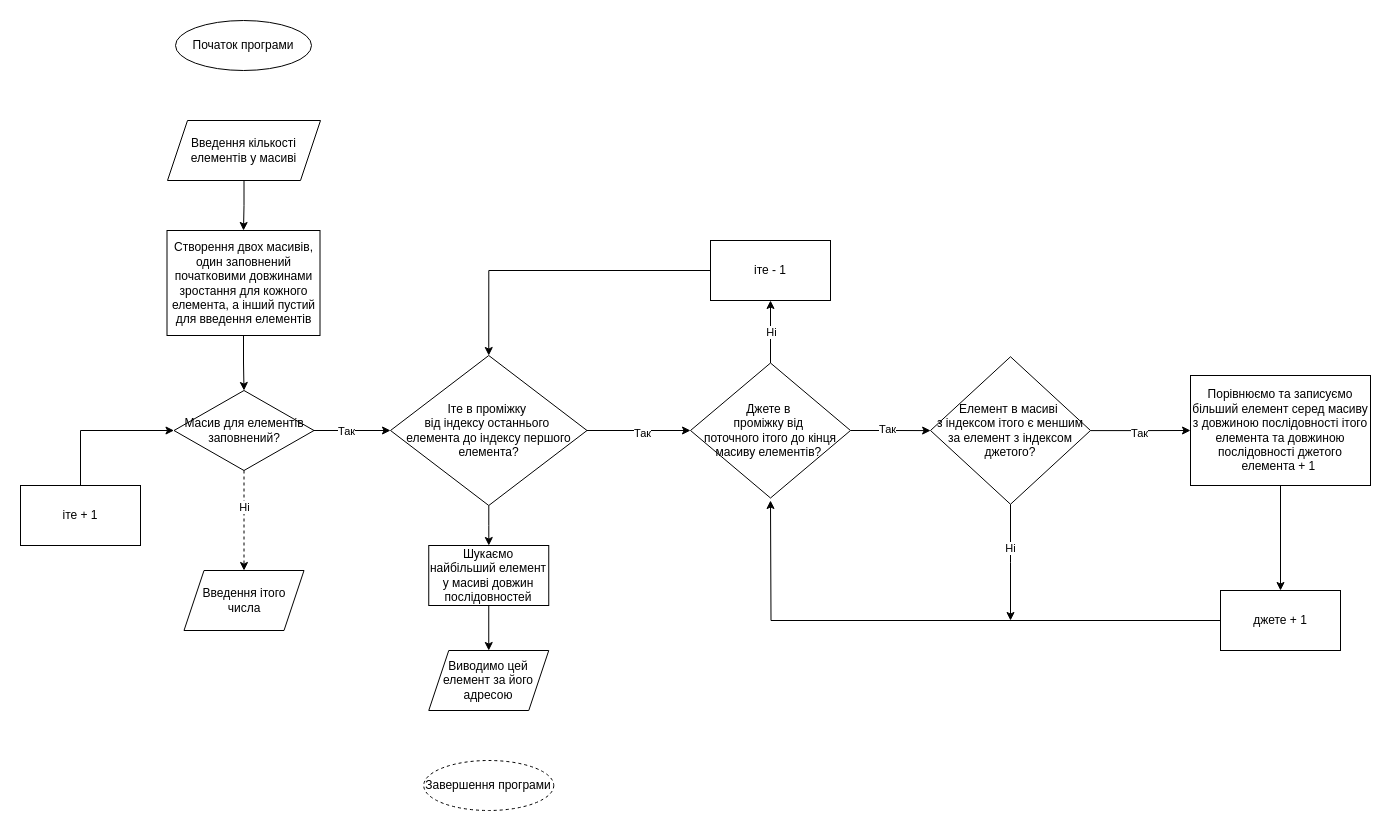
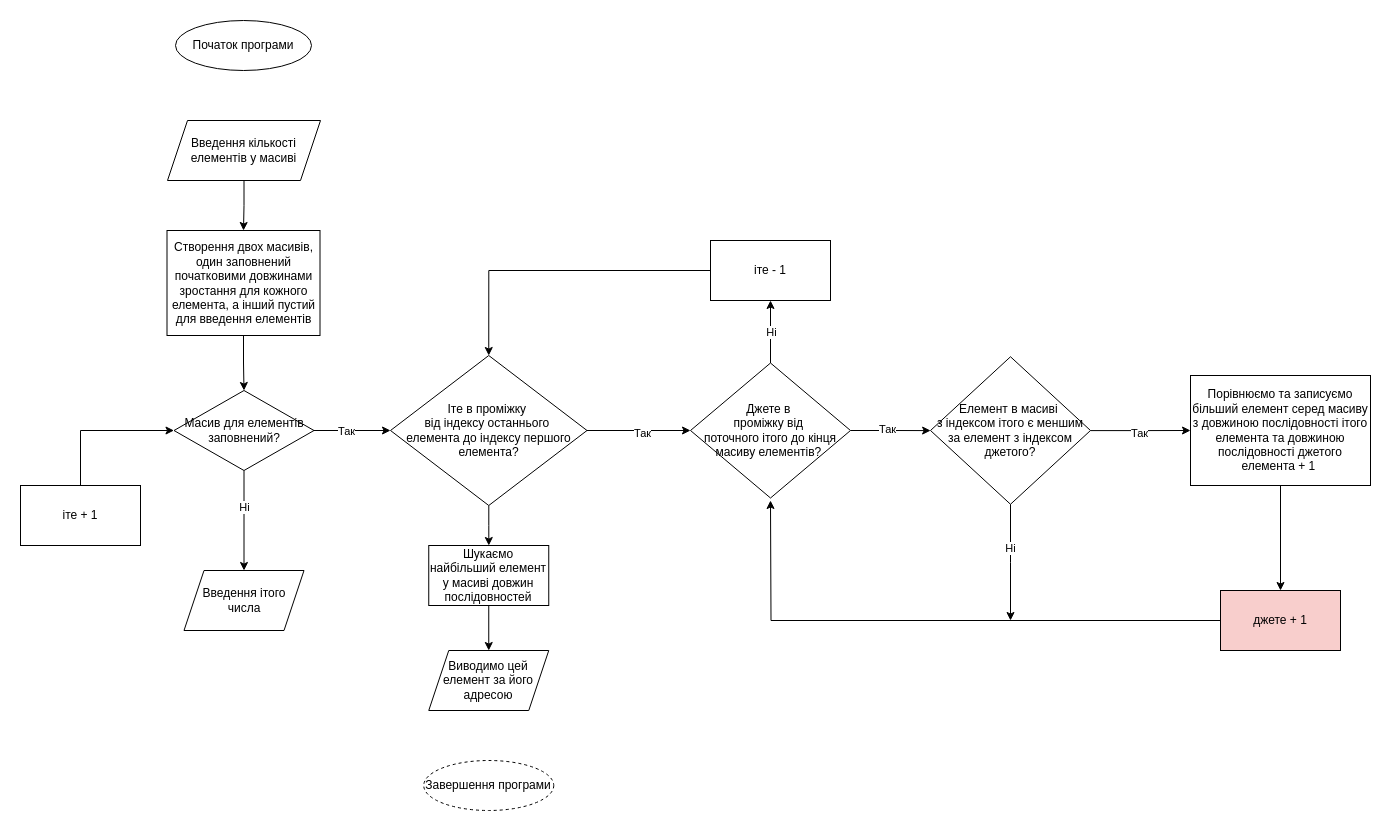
edge "Масив для елементів заповнений?" -> "Введення ітого числа": style dashed -> solid
node "джете + 1": fillcolor #ffffff -> #f8cecc
